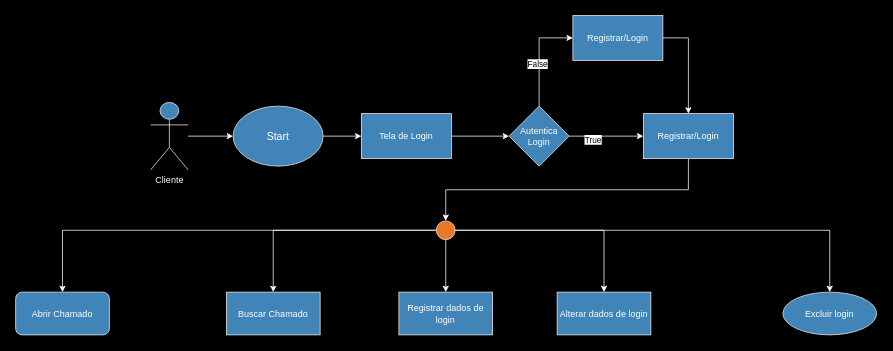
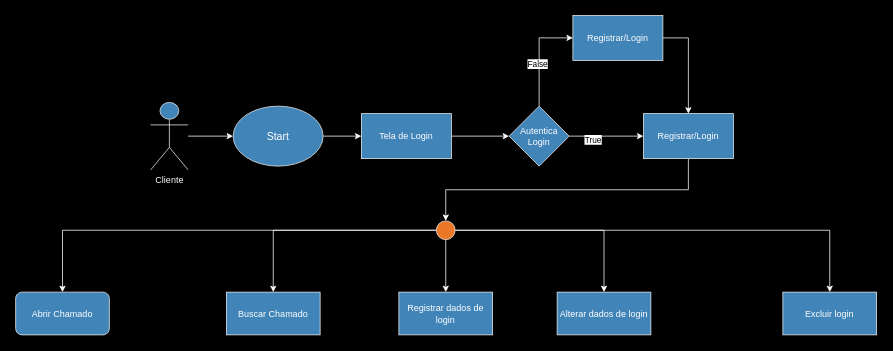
node "Excluir login": shape ellipse -> rectangle
